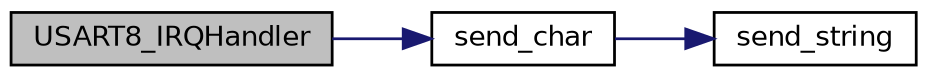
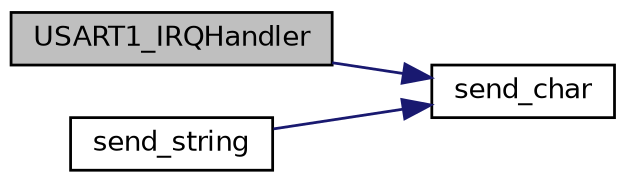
node "USART8_IRQHandler": label "USART8_IRQHandler" -> "USART1_IRQHandler"
edge "send_char" -> "send_string": reversed
